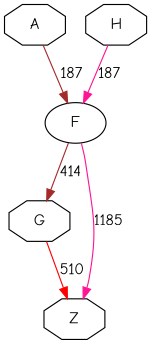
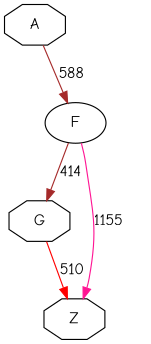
node "H": removed
edge "A" -> "F": label "187" -> "588"
edge "F" -> "Z": label "1185" -> "1155"
